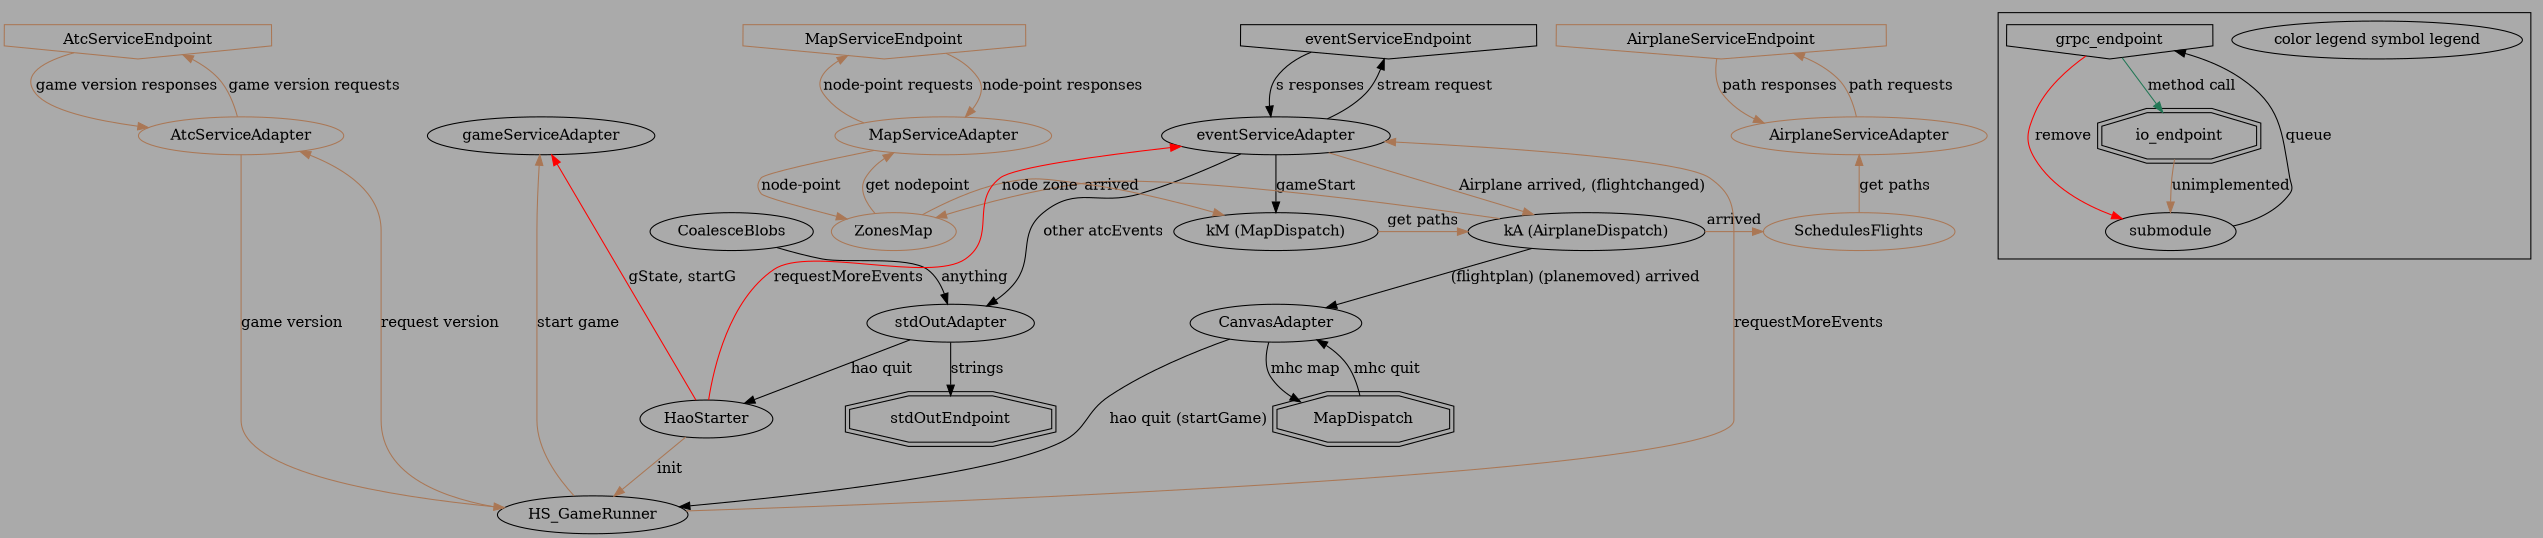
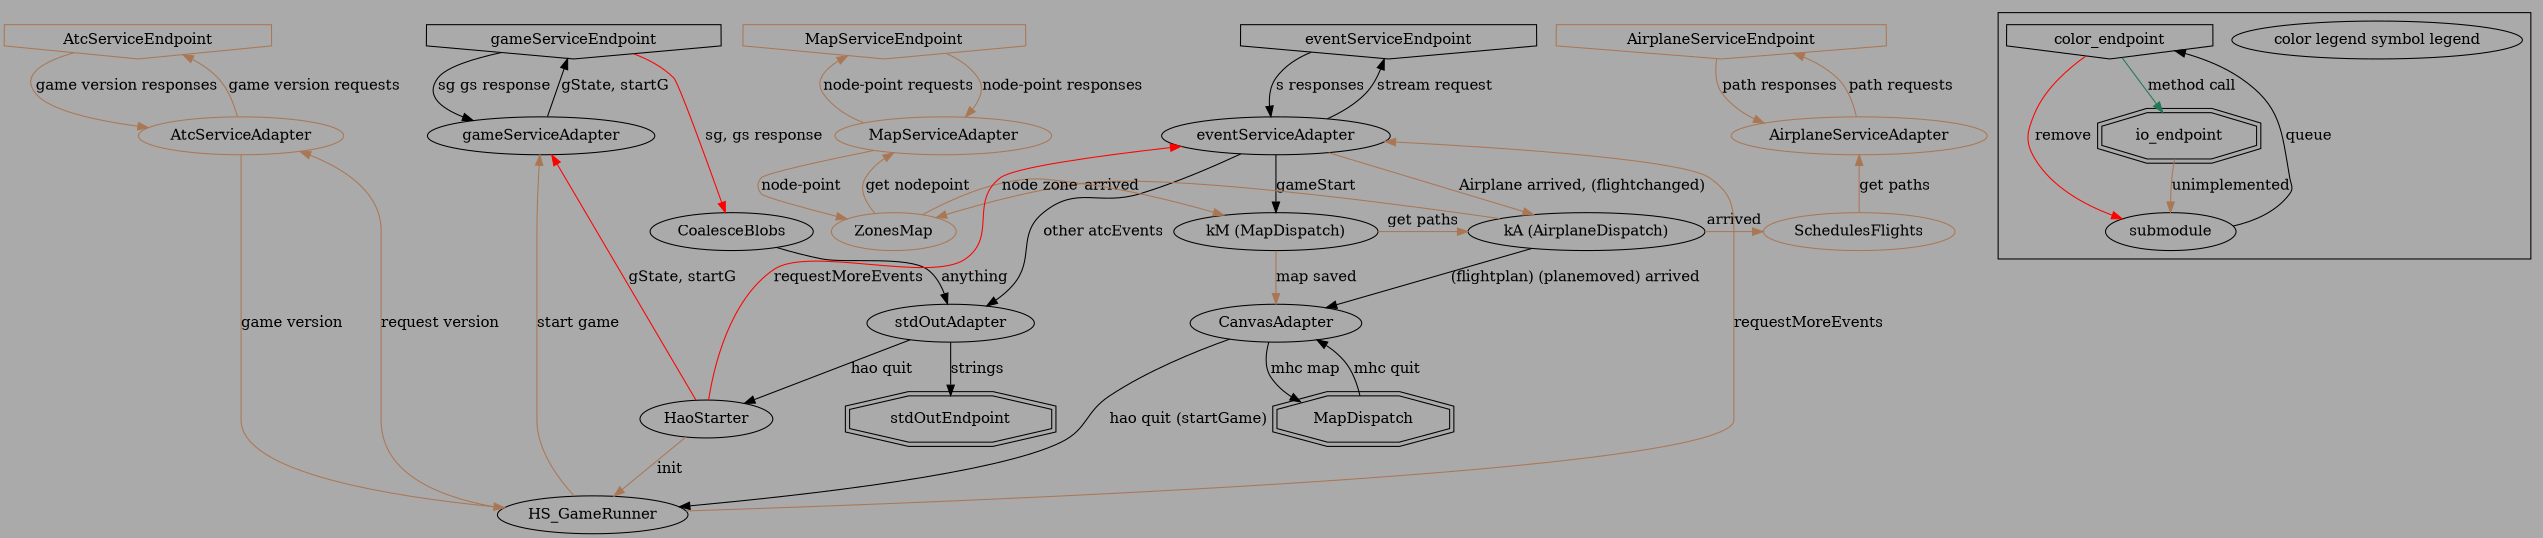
node "gameServiceEndpoint": added
node "grpc_endpoint": label "grpc_endpoint" -> "color_endpoint"
edge "kM (MapDispatch)" -> "CanvasAdapter": added, label "map saved"
